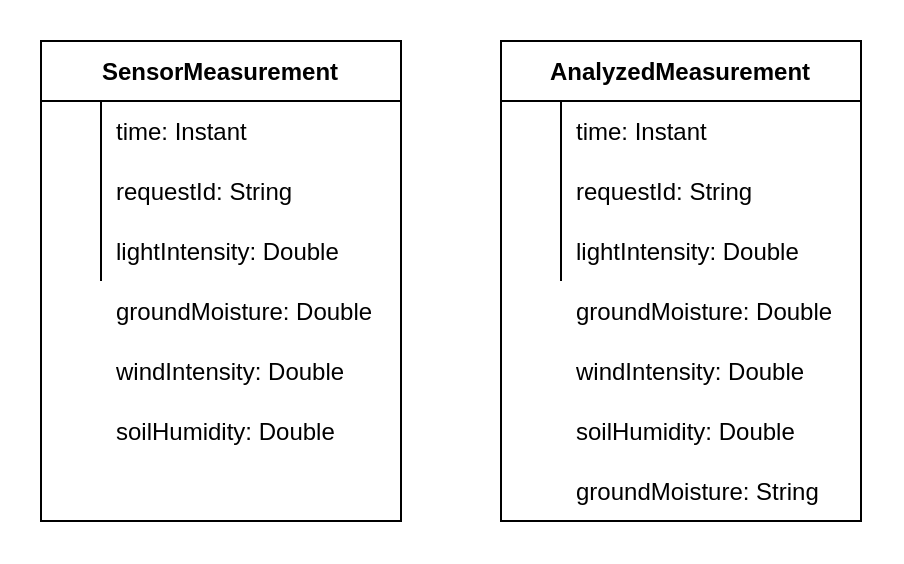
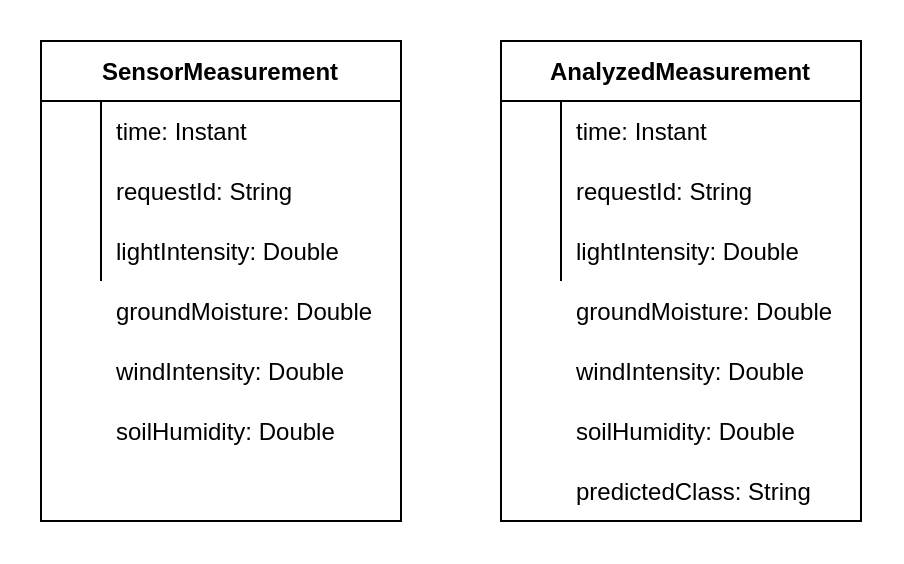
node "groundMoisture: String": label "groundMoisture: String" -> "predictedClass: String"
